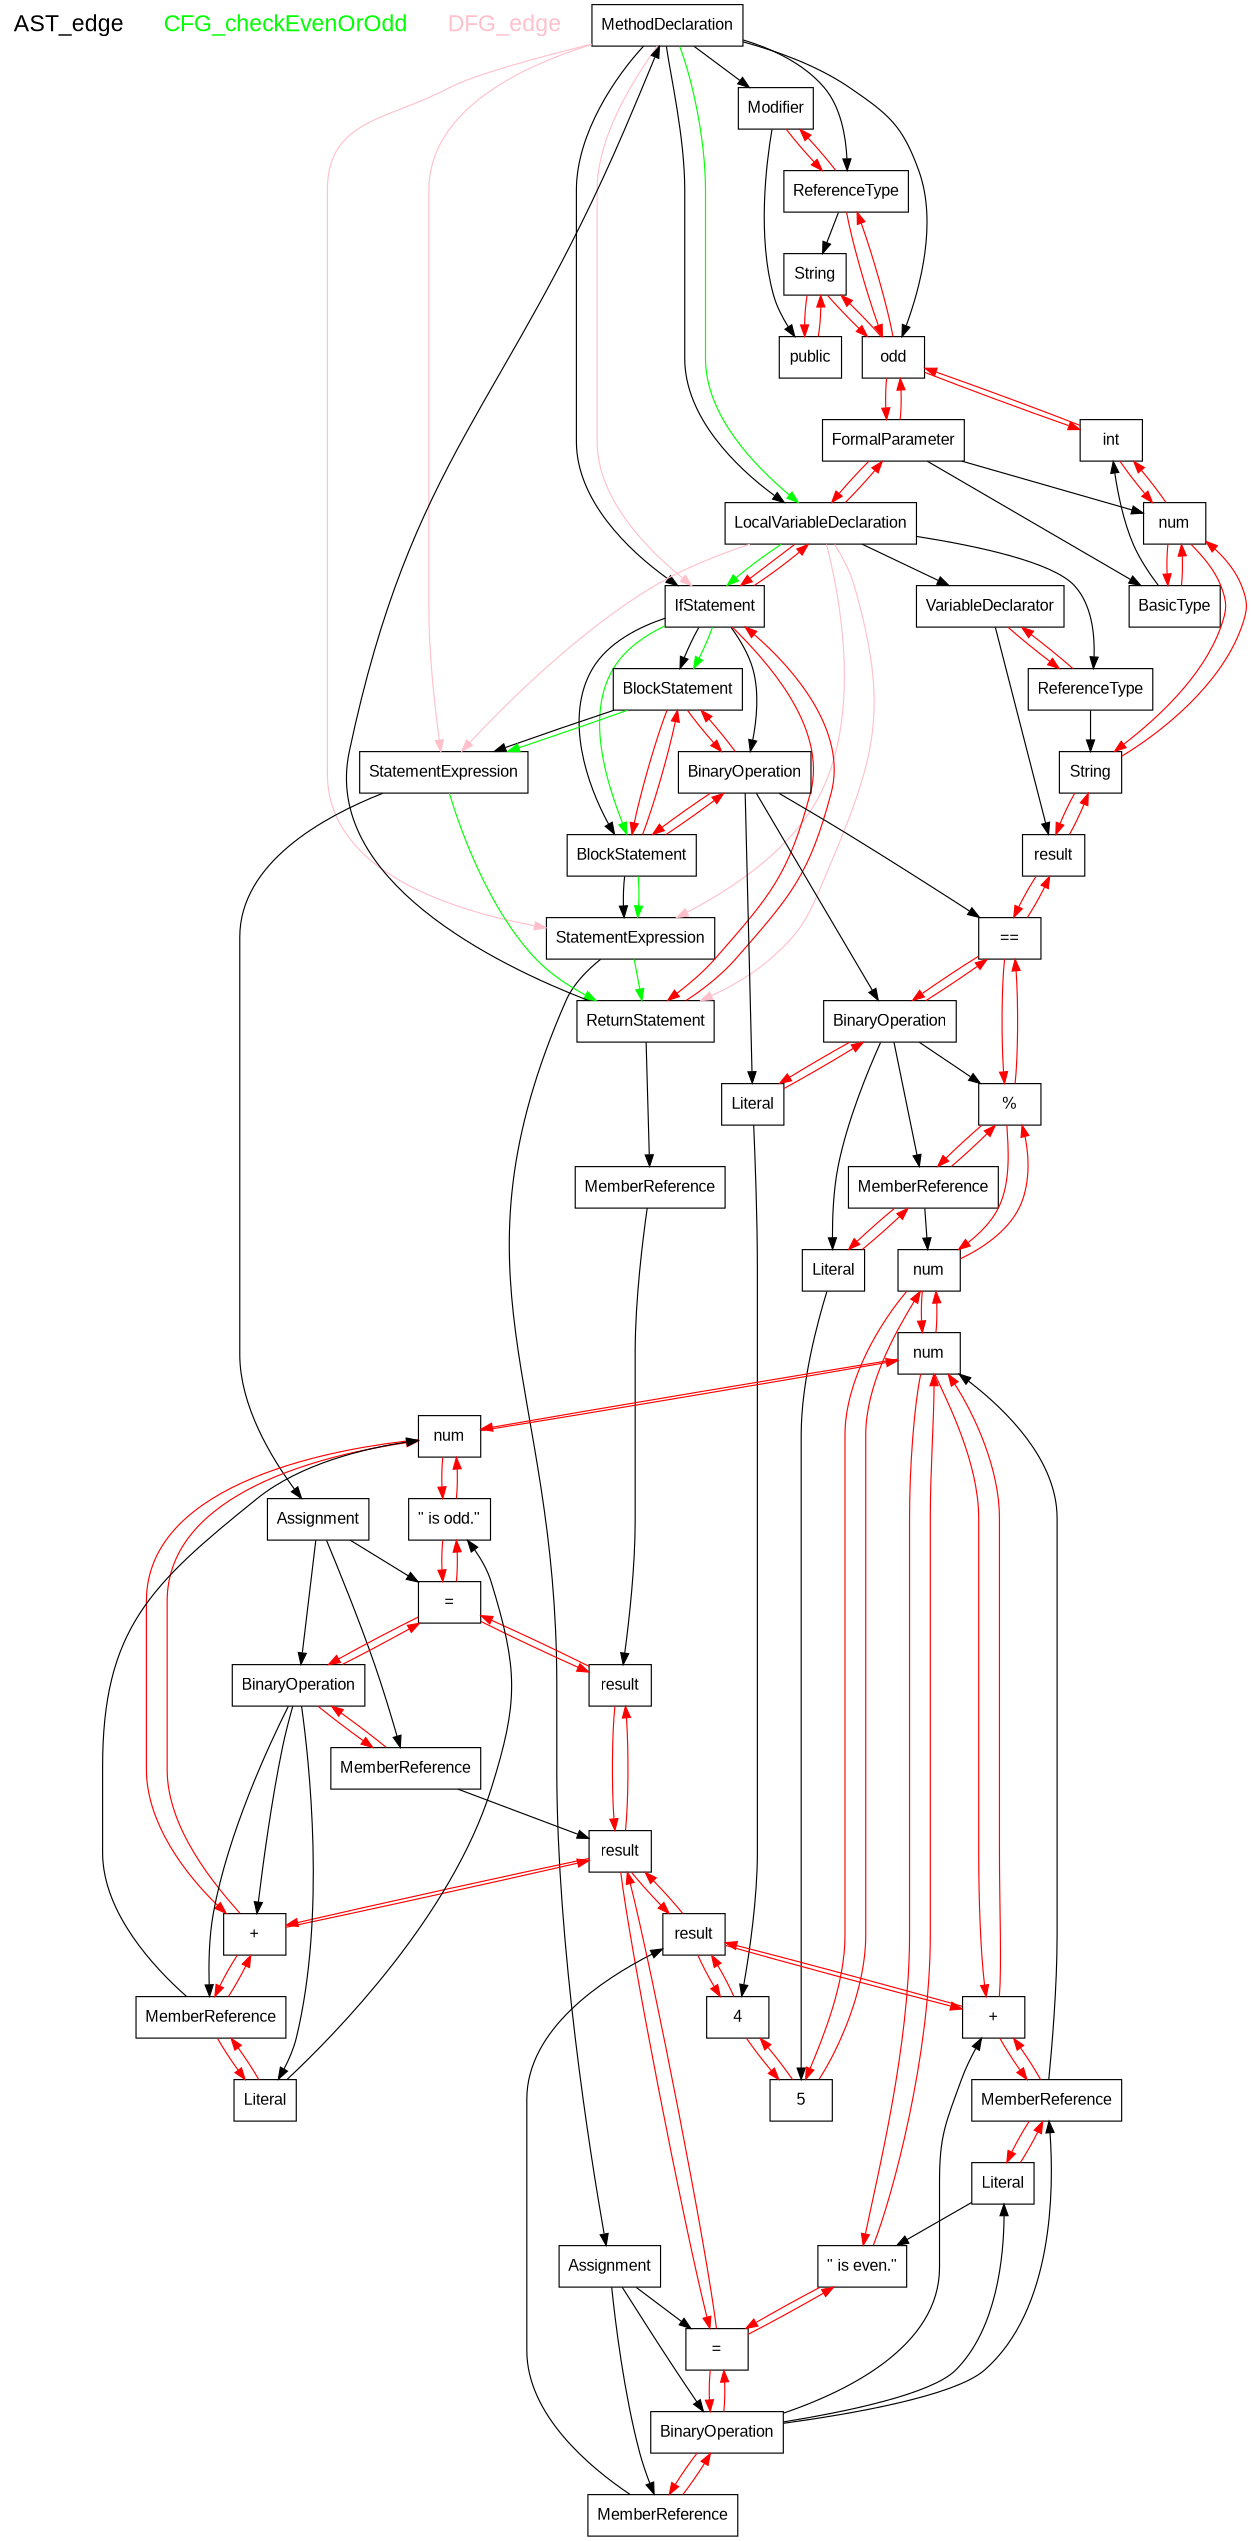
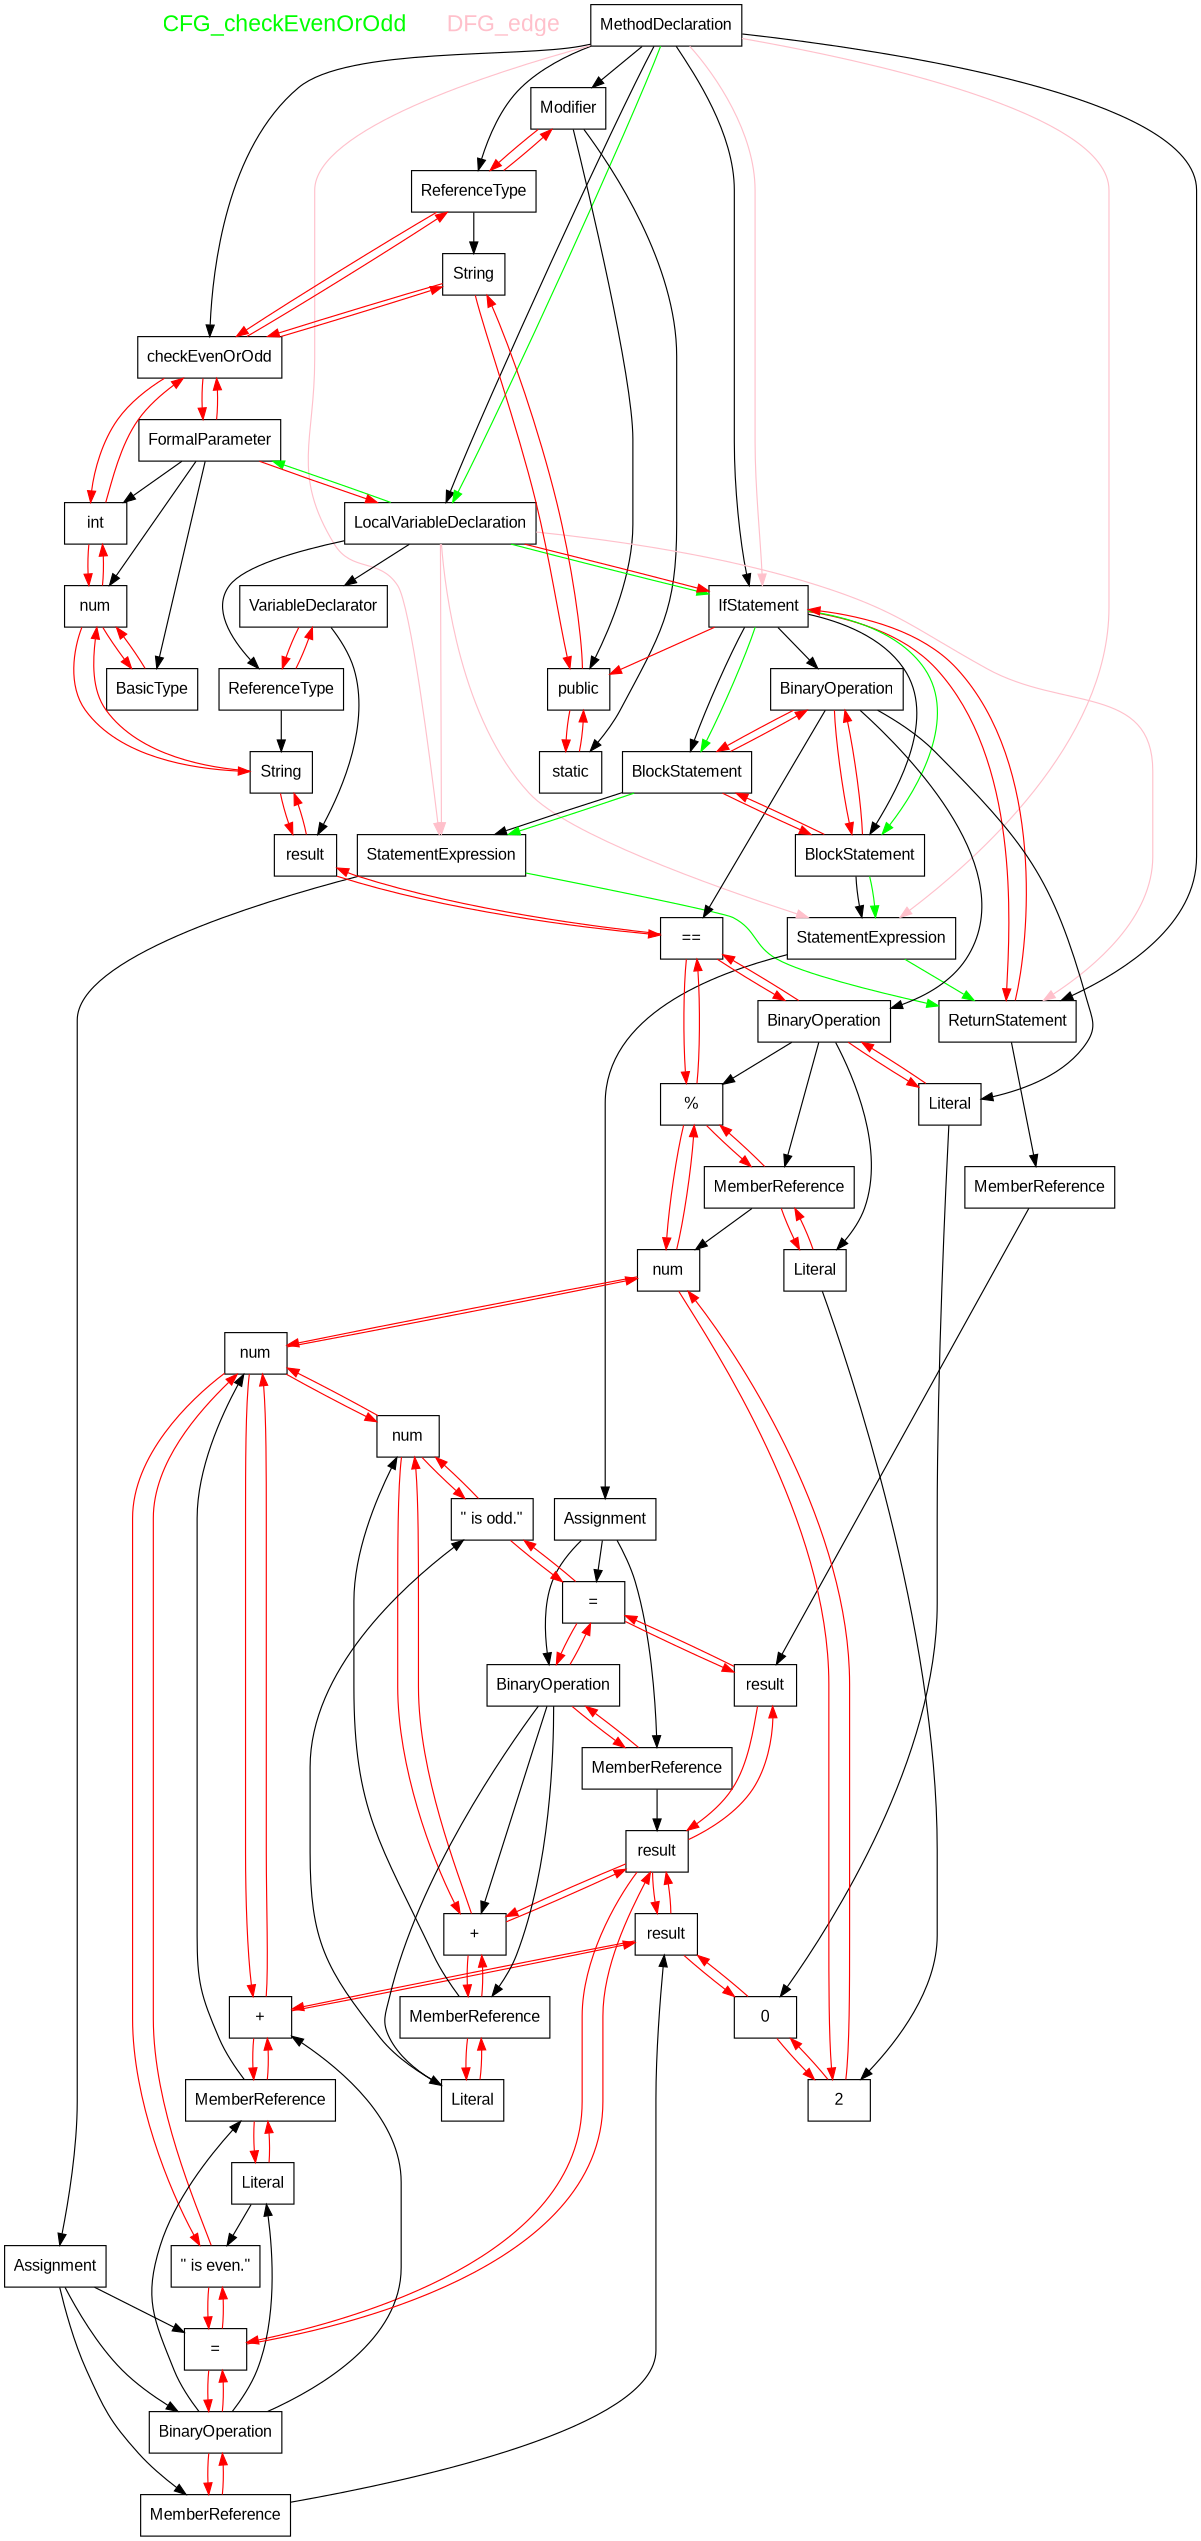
node "AST_edge": removed
node "odd": label "odd" -> "checkEvenOrOdd"
edge "LocalVariableDeclaration" -> "FormalParameter": color red -> green
edge "BasicType" -> "int": now "FormalParameter" -> "int"
edge "ReturnStatement" -> "MethodDeclaration": reversed
edge "IfStatement" -> "LocalVariableDeclaration": now "IfStatement" -> "public"
node "static": added
node "4": label "4" -> "0"
node "5": label "5" -> "2"
